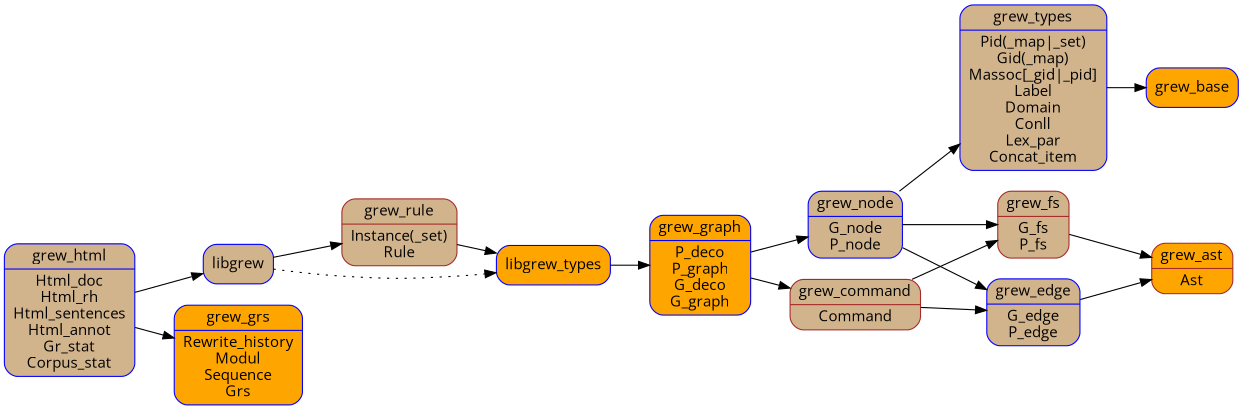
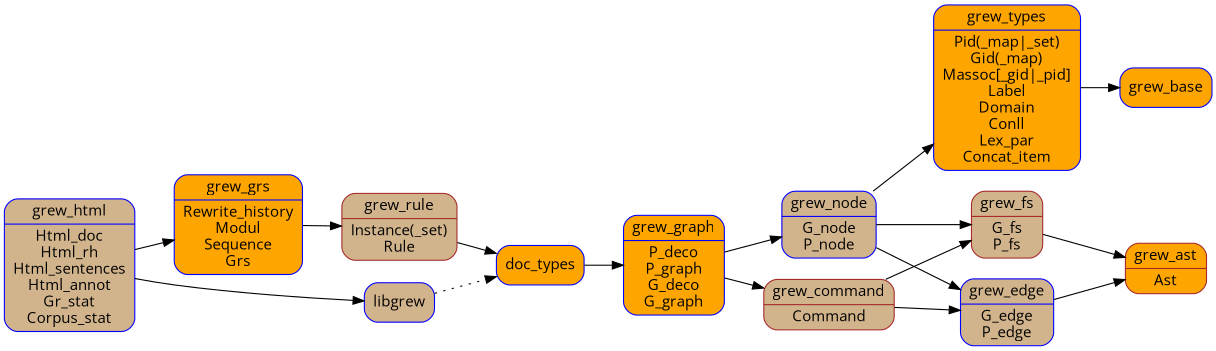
node "grew_types": fillcolor tan -> orange
edge "libgrew" -> "grew_rule": now "grew_grs" -> "grew_rule"
node "libgrew_types": label "libgrew_types" -> "doc_types"
